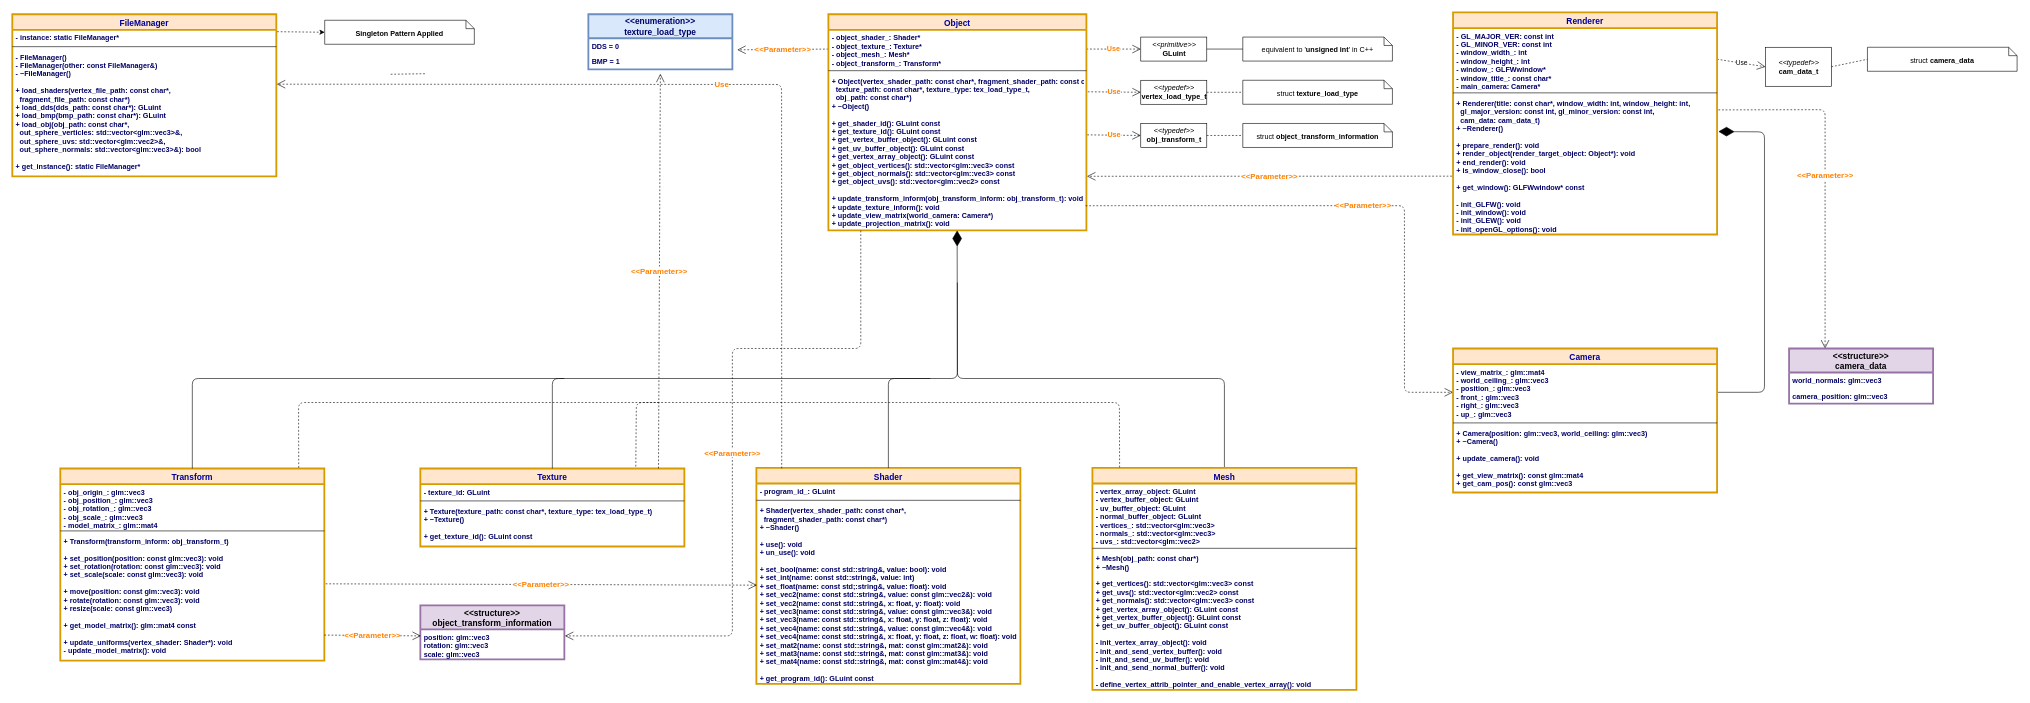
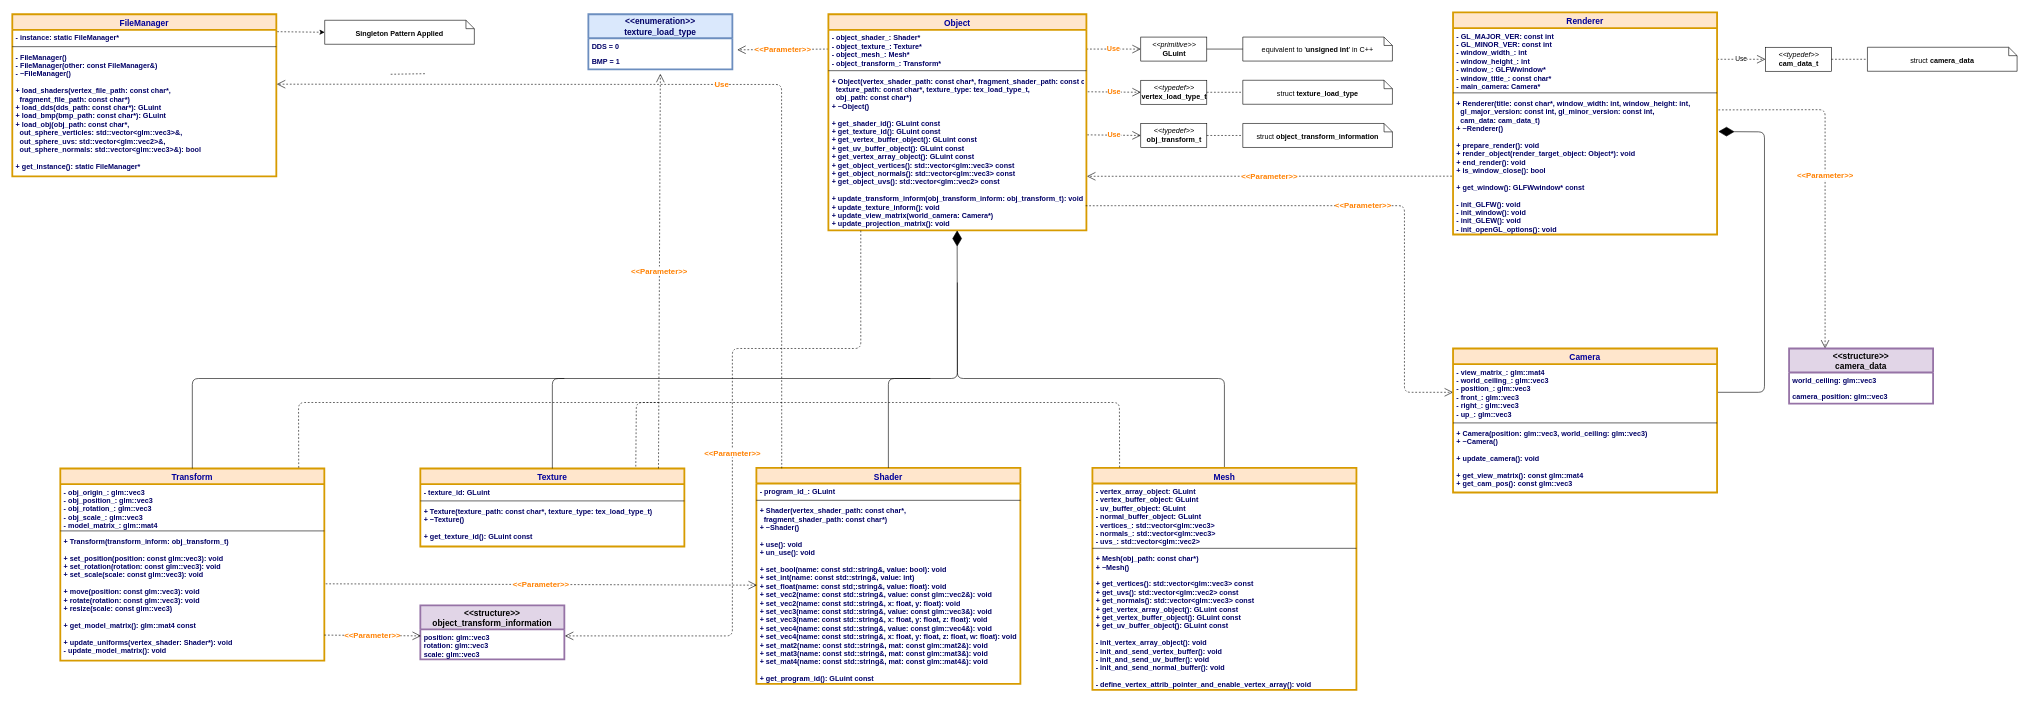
node "<<typedef>> cam_data_t": size 66x39 -> 66x24
node "world_normals: glm::vec3": label "world_normals: glm::vec3" -> "world_ceiling: glm::vec3"
